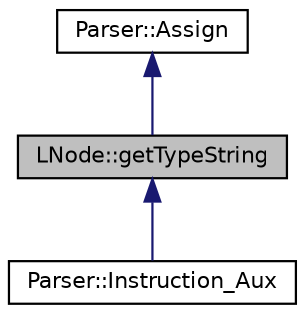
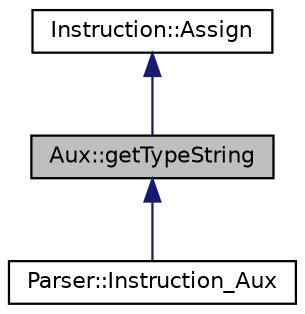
node "Parser::Assign": label "Parser::Assign" -> "Instruction::Assign"
node "LNode::getTypeString": label "LNode::getTypeString" -> "Aux::getTypeString"
